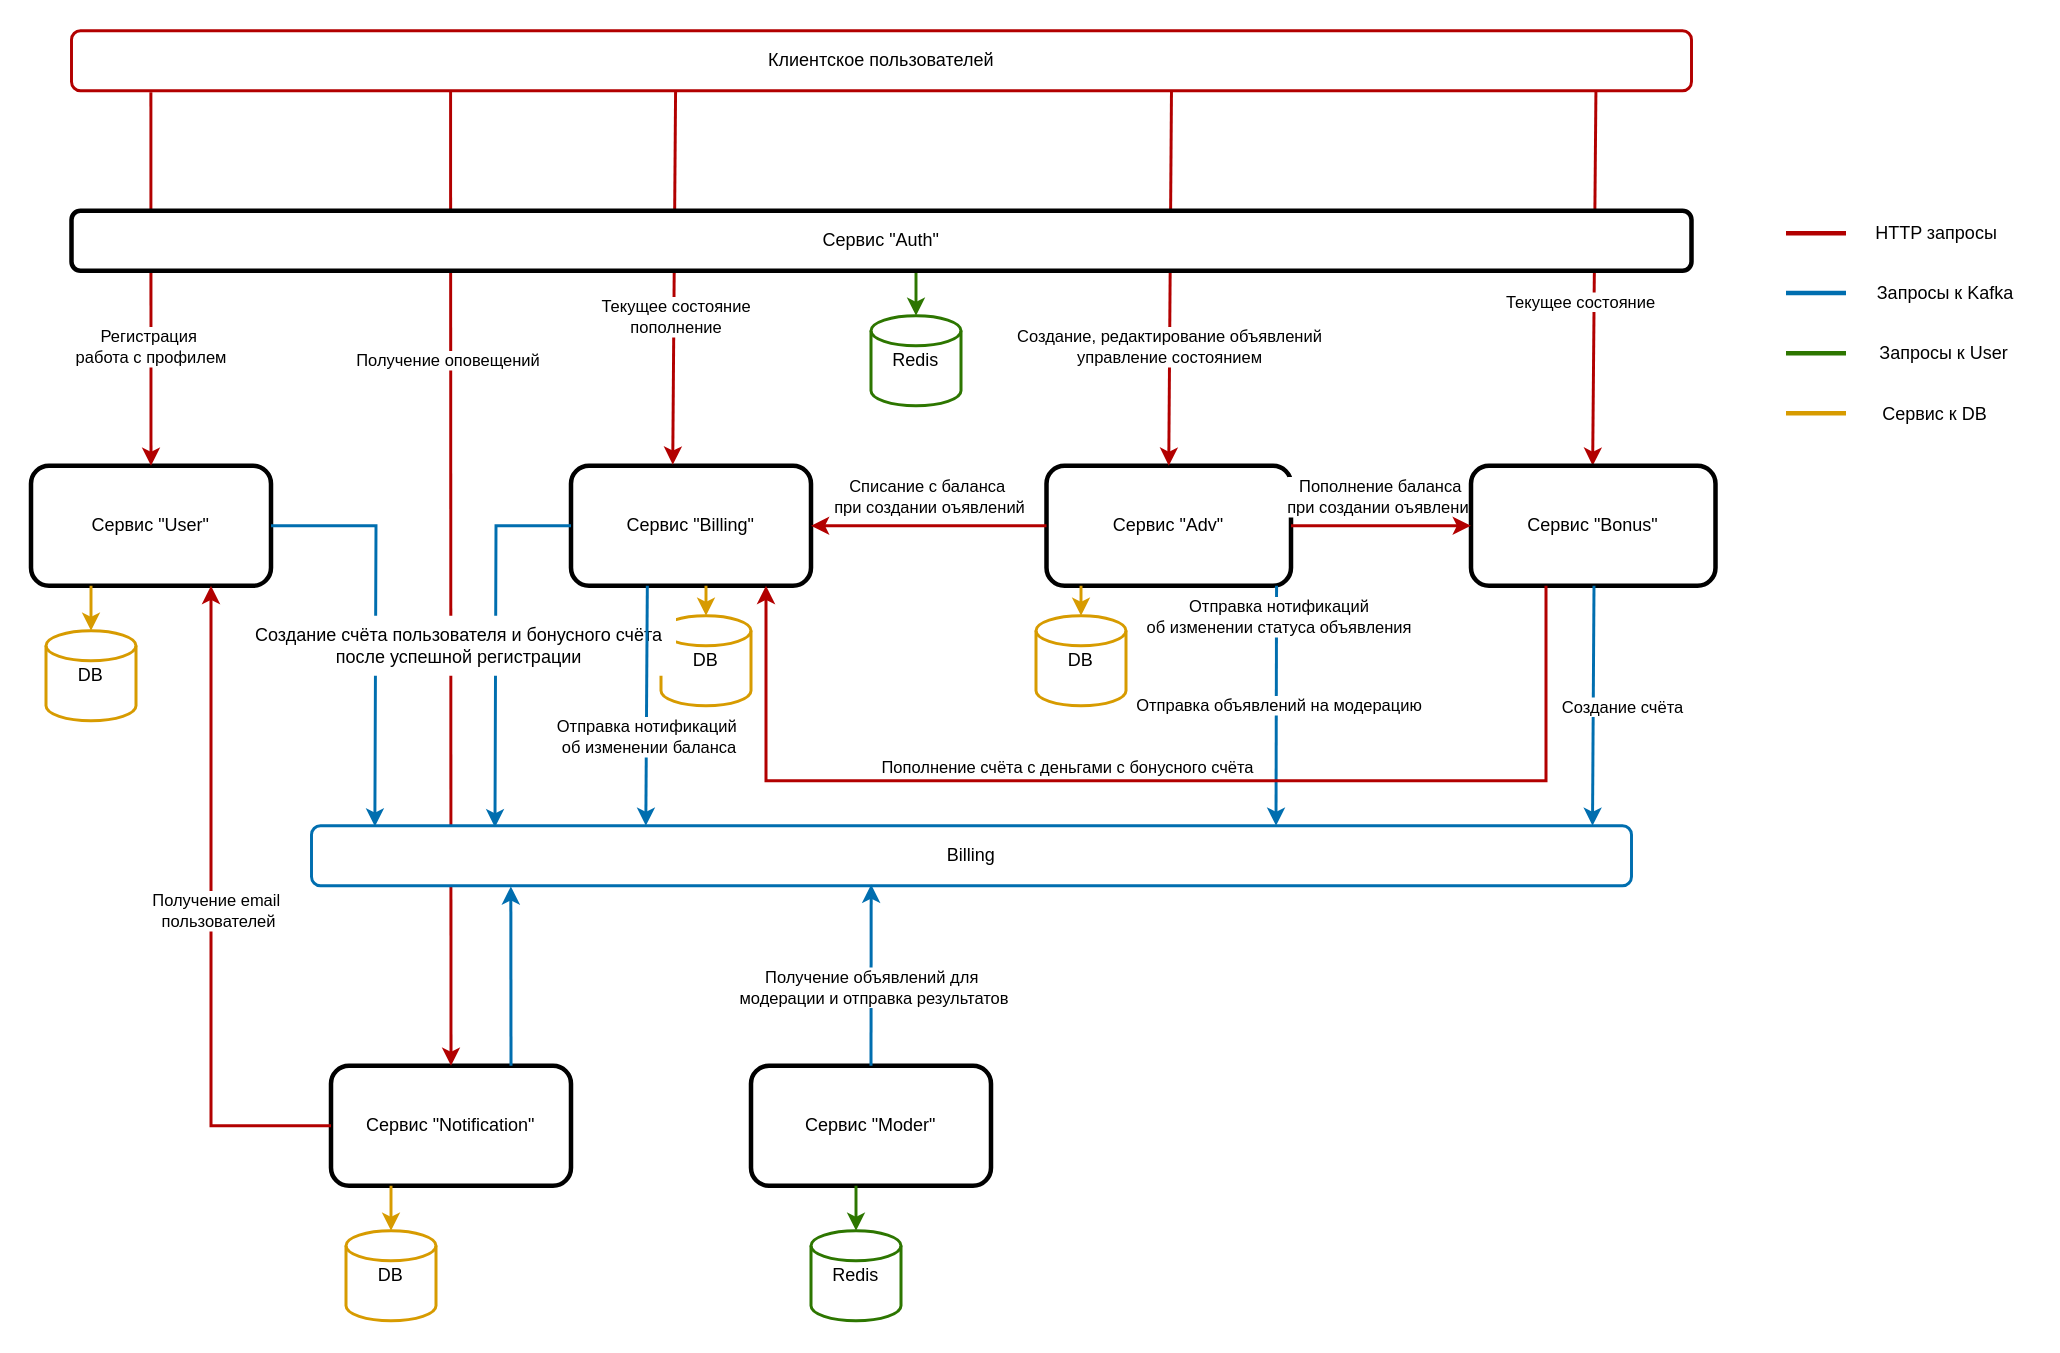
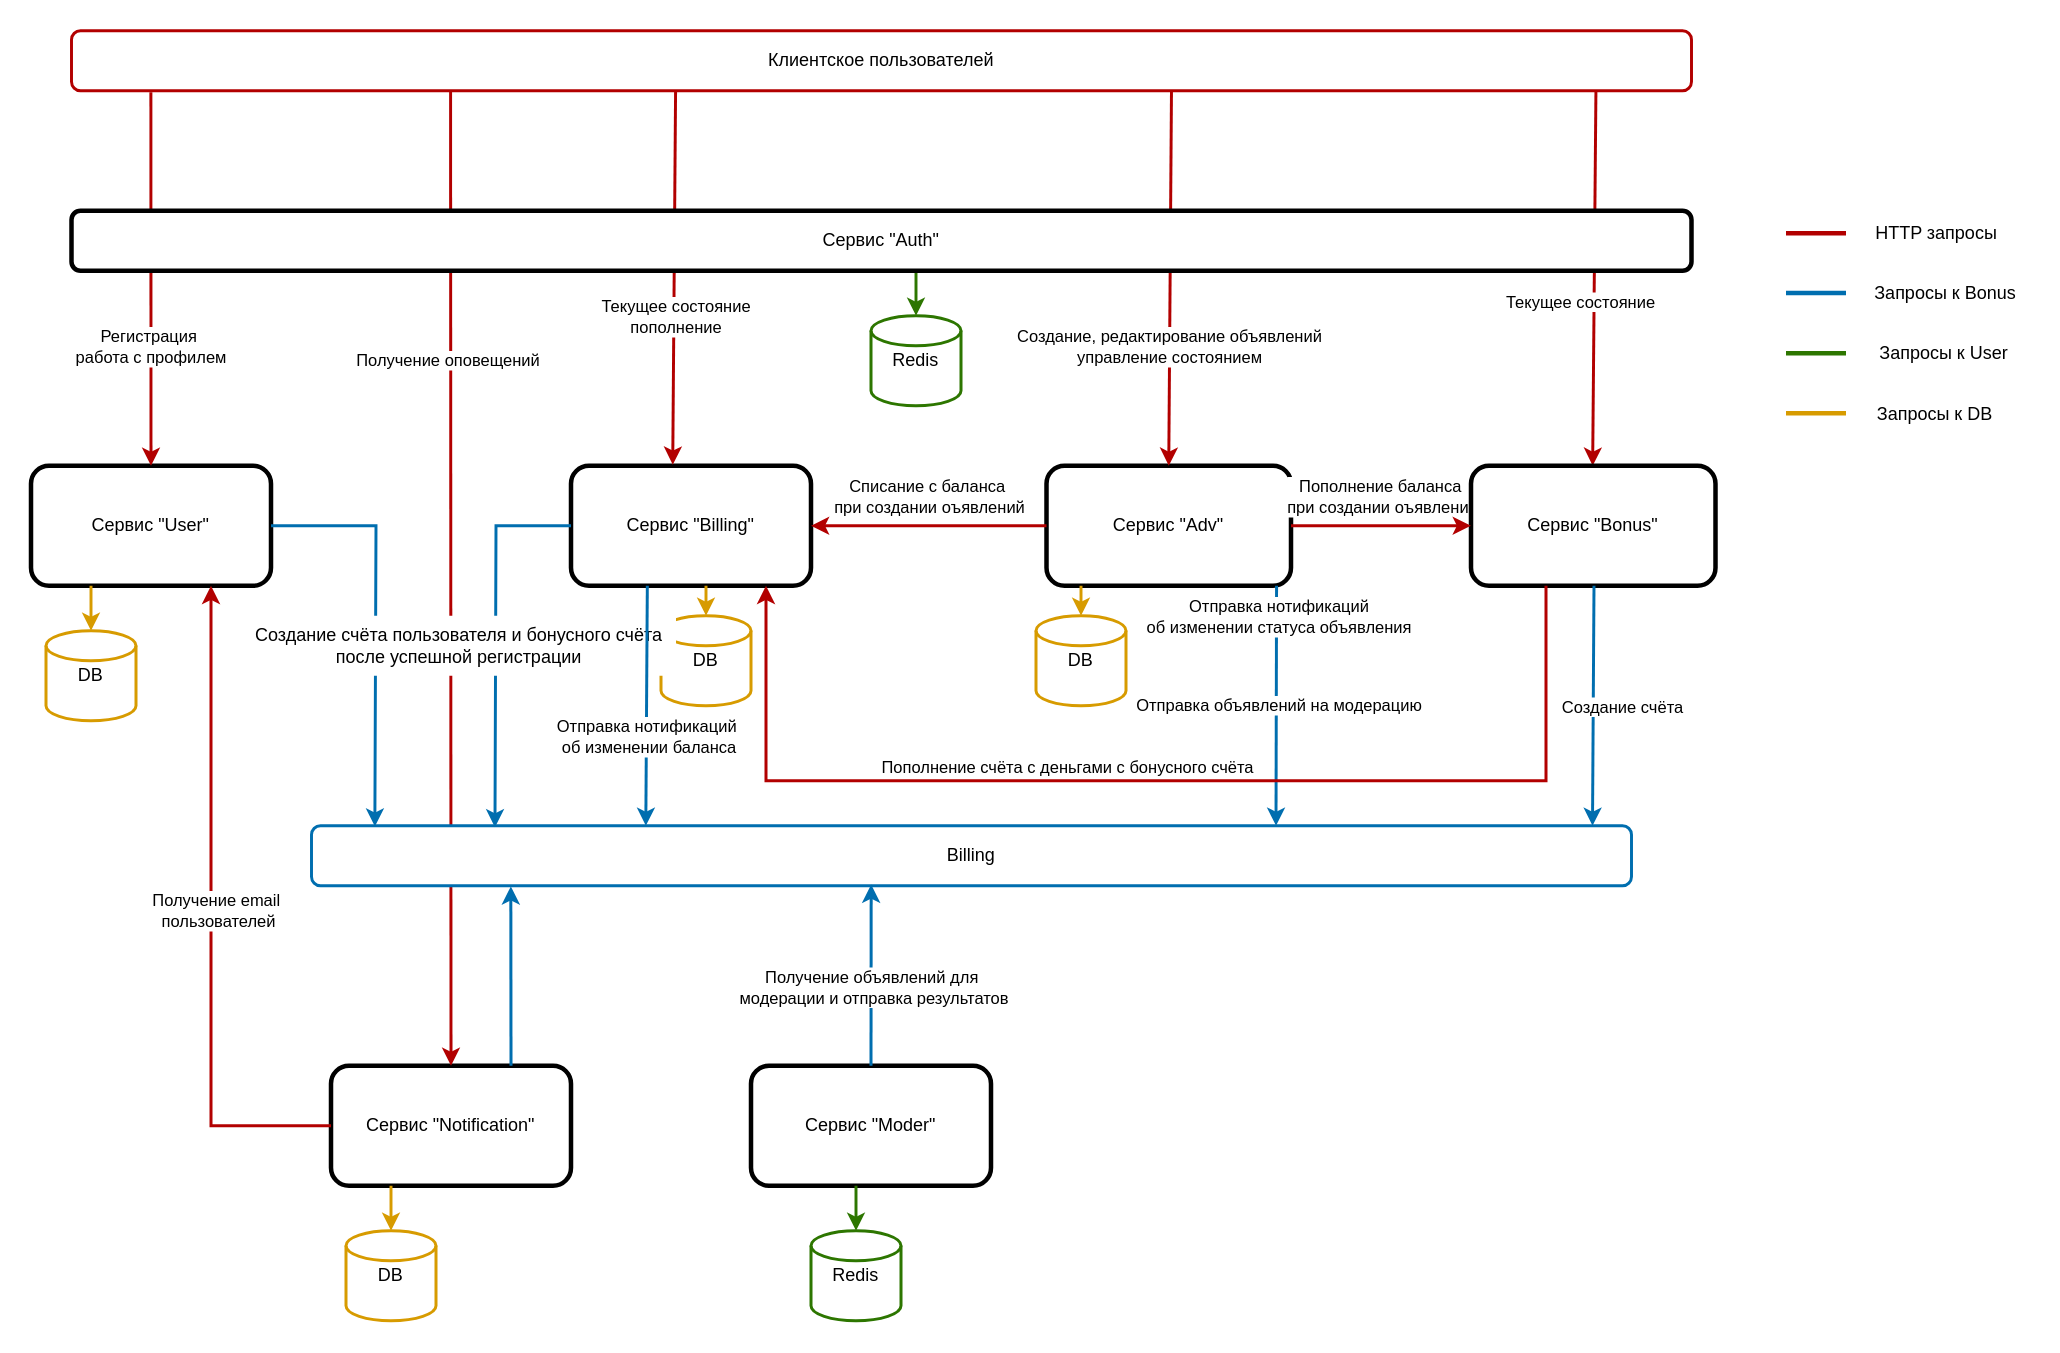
node "Запросы к Kafka": label "Запросы к Kafka" -> "Запросы к Bonus"
node "Сервис к DB": label "Сервис к DB" -> "Запросы к DB"
